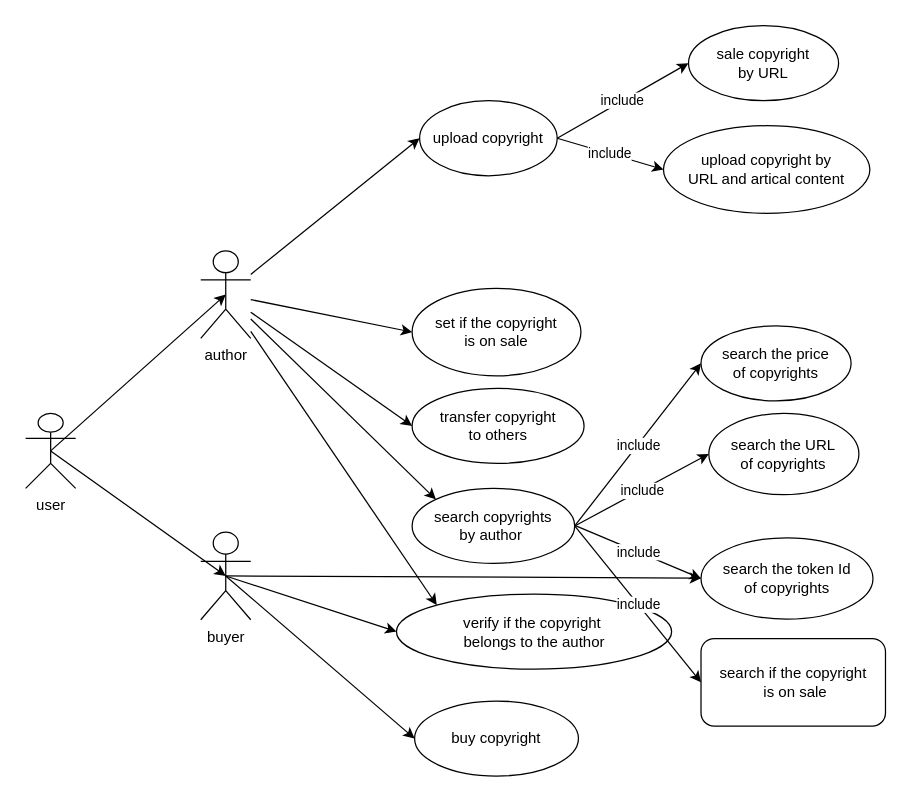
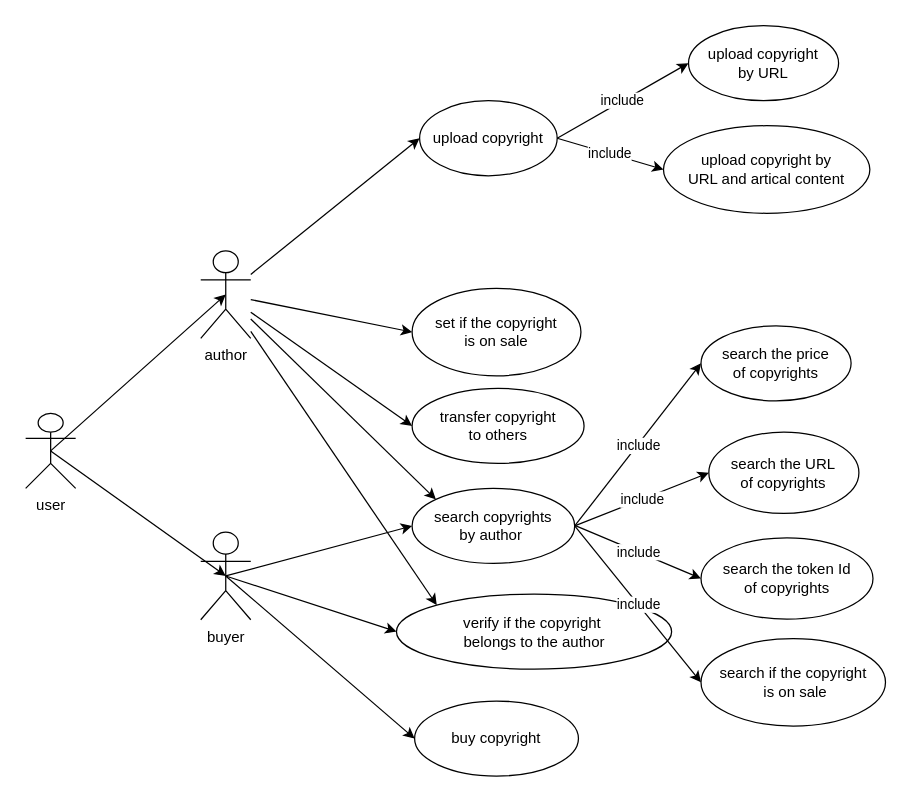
node "sale copyright by URL": label "sale copyright by URL" -> "upload copyright by URL"
node "search the URLof copyrights": moved (783, 454) -> (783, 473)
edge "buyer" -> "search the token Idof copyrights": now "buyer" -> "search copyrights by author"
node "search if the copyright is on sale": shape rounded rectangle -> ellipse
